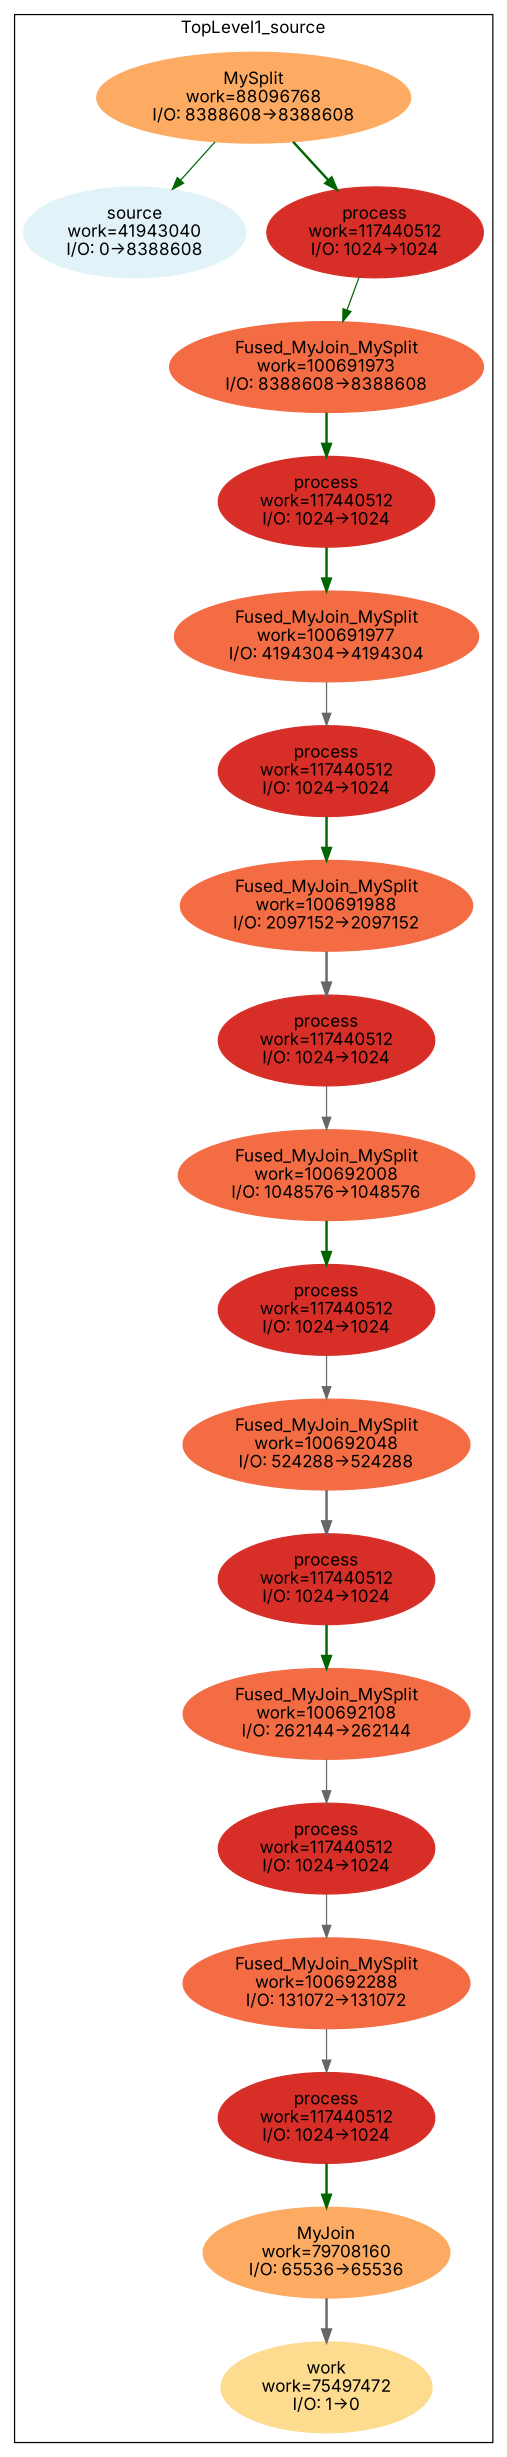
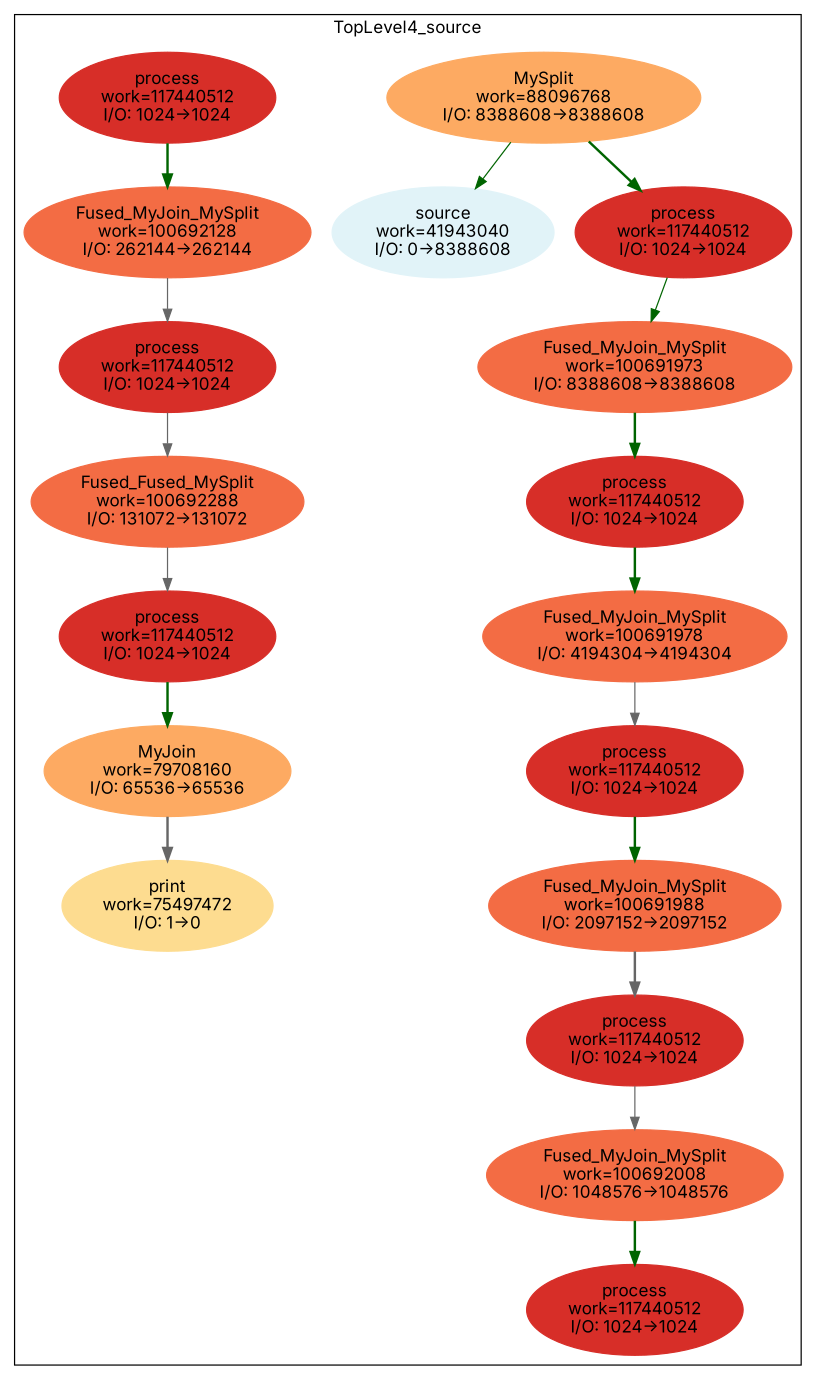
cluster "TopLevel1_source": label "TopLevel1_source" -> "TopLevel4_source"
node "Fused_MyJoin_MySplit work=100691977 I/O: 4194304->4194304": label "Fused_MyJoin_MySplit work=100691977 I/O: 4194304->4194304" -> "Fused_MyJoin_MySplit work=100691978 I/O: 4194304->4194304"
node "Fused_MyJoin_MySplit work=100692048 I/O: 524288->524288": removed
node "Fused_MyJoin_MySplit work=100692108 I/O: 262144->262144": label "Fused_MyJoin_MySplit work=100692108 I/O: 262144->262144" -> "Fused_MyJoin_MySplit work=100692128 I/O: 262144->262144"
node "Fused_MyJoin_MySplit work=100692288 I/O: 131072->131072": label "Fused_MyJoin_MySplit work=100692288 I/O: 131072->131072" -> "Fused_Fused_MySplit work=100692288 I/O: 131072->131072"
node "work work=75497472 I/O: 1->0": label "work work=75497472 I/O: 1->0" -> "print work=75497472 I/O: 1->0"
